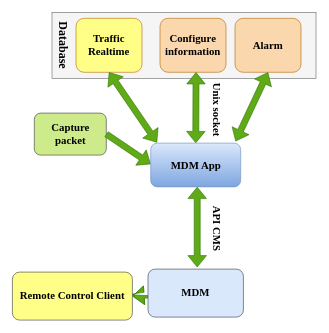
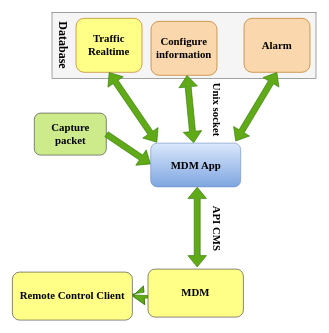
node "Configure information": moved (193, 45) -> (184, 48)
node "Alarm": moved (268, 45) -> (277, 45)
node "MDM": fillcolor #dae8fc -> #ffff88
